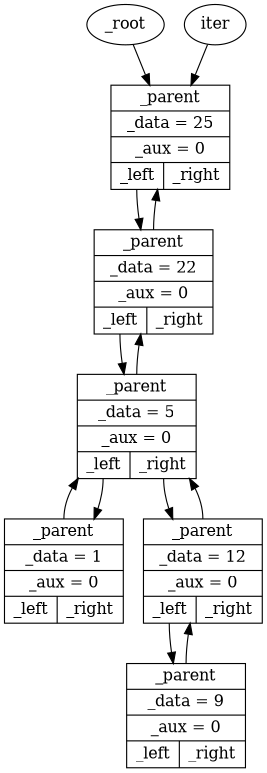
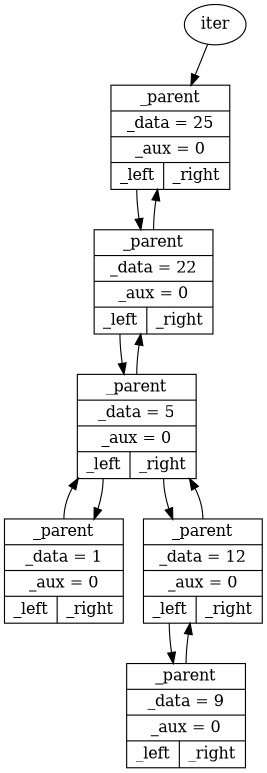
node "_root": removed
